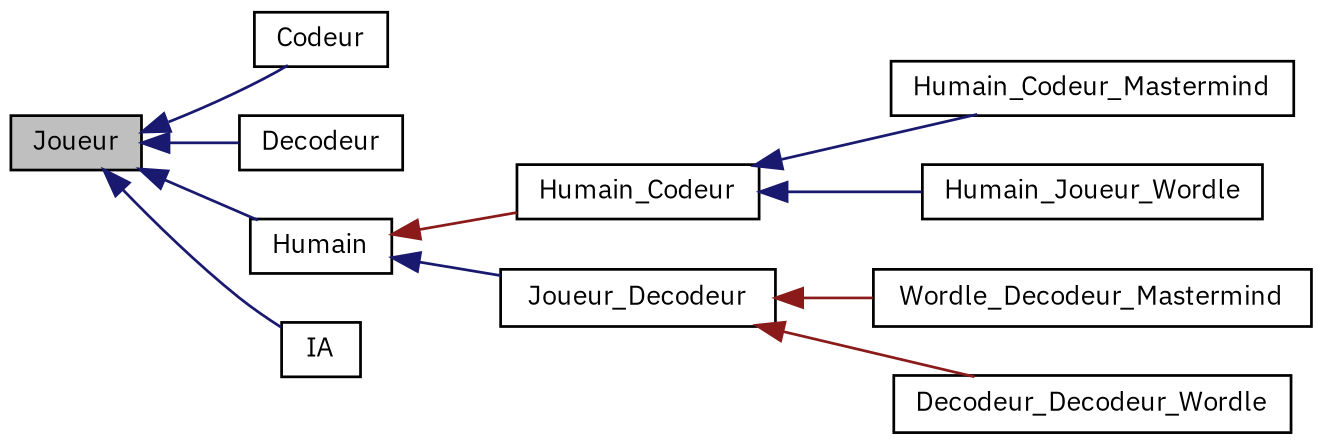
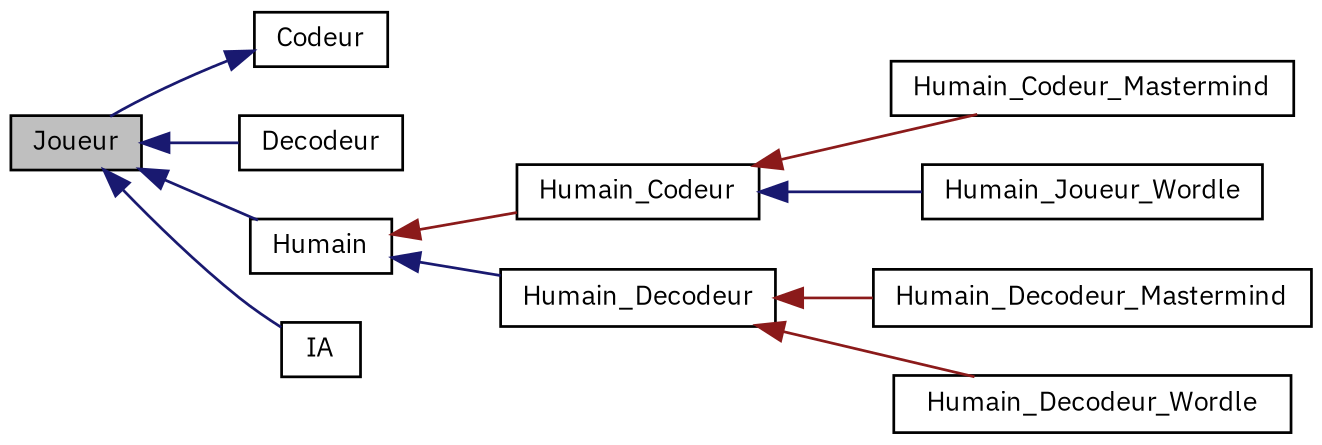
edge "Codeur" -> "Joueur": reversed
edge "Humain_Codeur_Mastermind" -> "Humain_Codeur": color midnightblue -> firebrick4
node "Joueur_Decodeur": label "Joueur_Decodeur" -> "Humain_Decodeur"
node "Wordle_Decodeur_Mastermind": label "Wordle_Decodeur_Mastermind" -> "Humain_Decodeur_Mastermind"
node "Decodeur_Decodeur_Wordle": label "Decodeur_Decodeur_Wordle" -> "Humain_Decodeur_Wordle"
